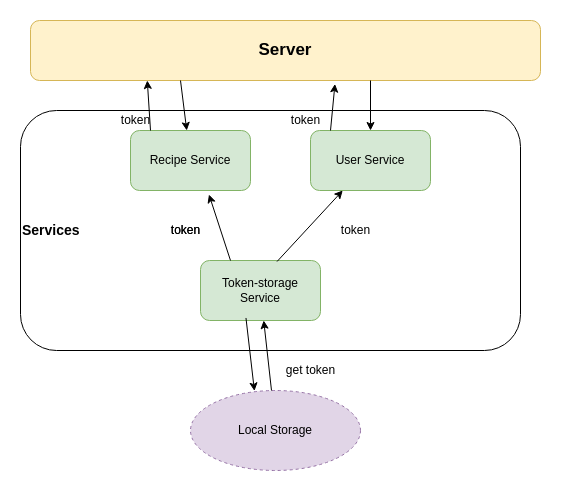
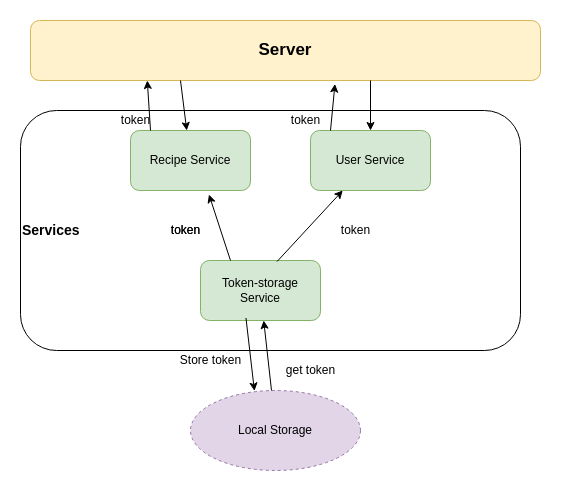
node "Store token": added
